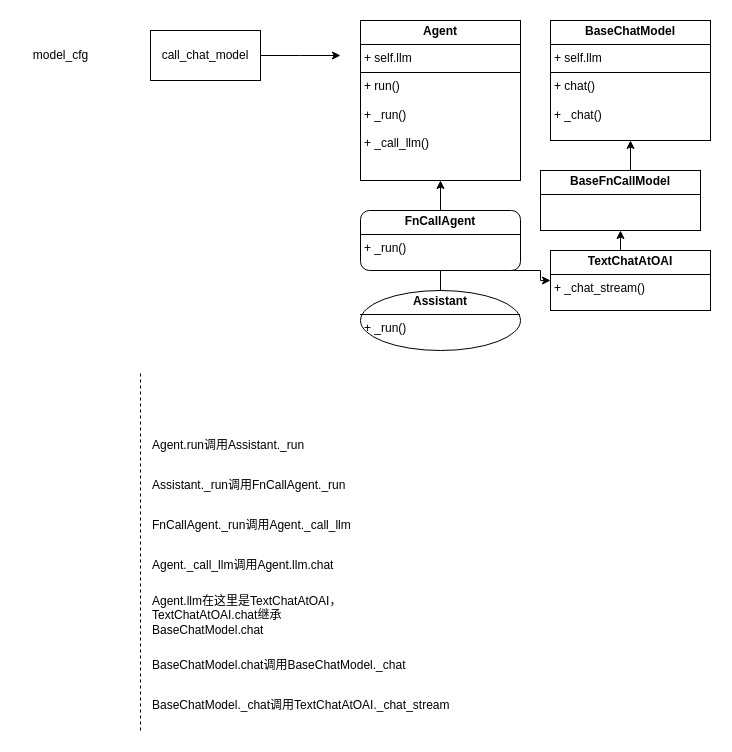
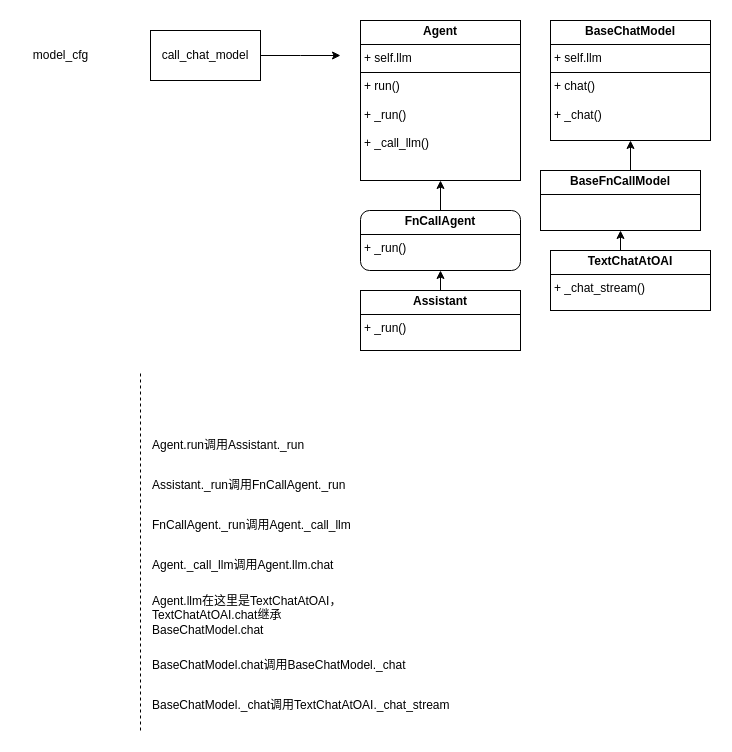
edge "Assistant + _run()" -> "TextChatAtOAI + _chat_stream()": now "Assistant + _run()" -> "FnCallAgent + _run()"
node "Assistant + _run()": shape ellipse -> rectangle
